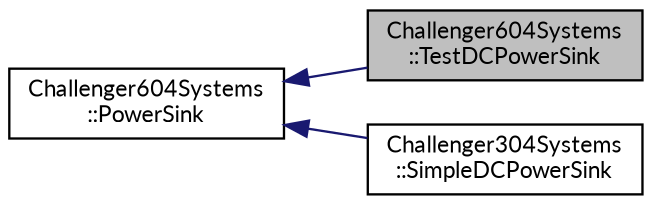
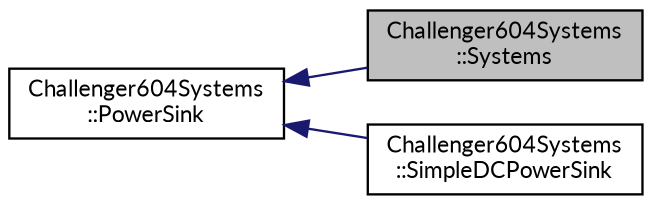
node "Challenger604Systems ::TestDCPowerSink": label "Challenger604Systems ::TestDCPowerSink" -> "Challenger604Systems ::Systems"
node "Challenger304Systems ::SimpleDCPowerSink": label "Challenger304Systems ::SimpleDCPowerSink" -> "Challenger604Systems ::SimpleDCPowerSink"
